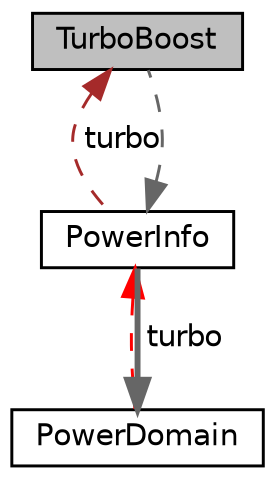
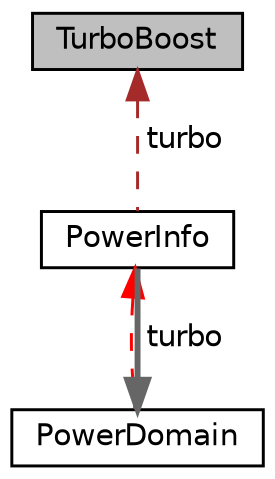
edge "TurboBoost" -> "PowerInfo": removed
